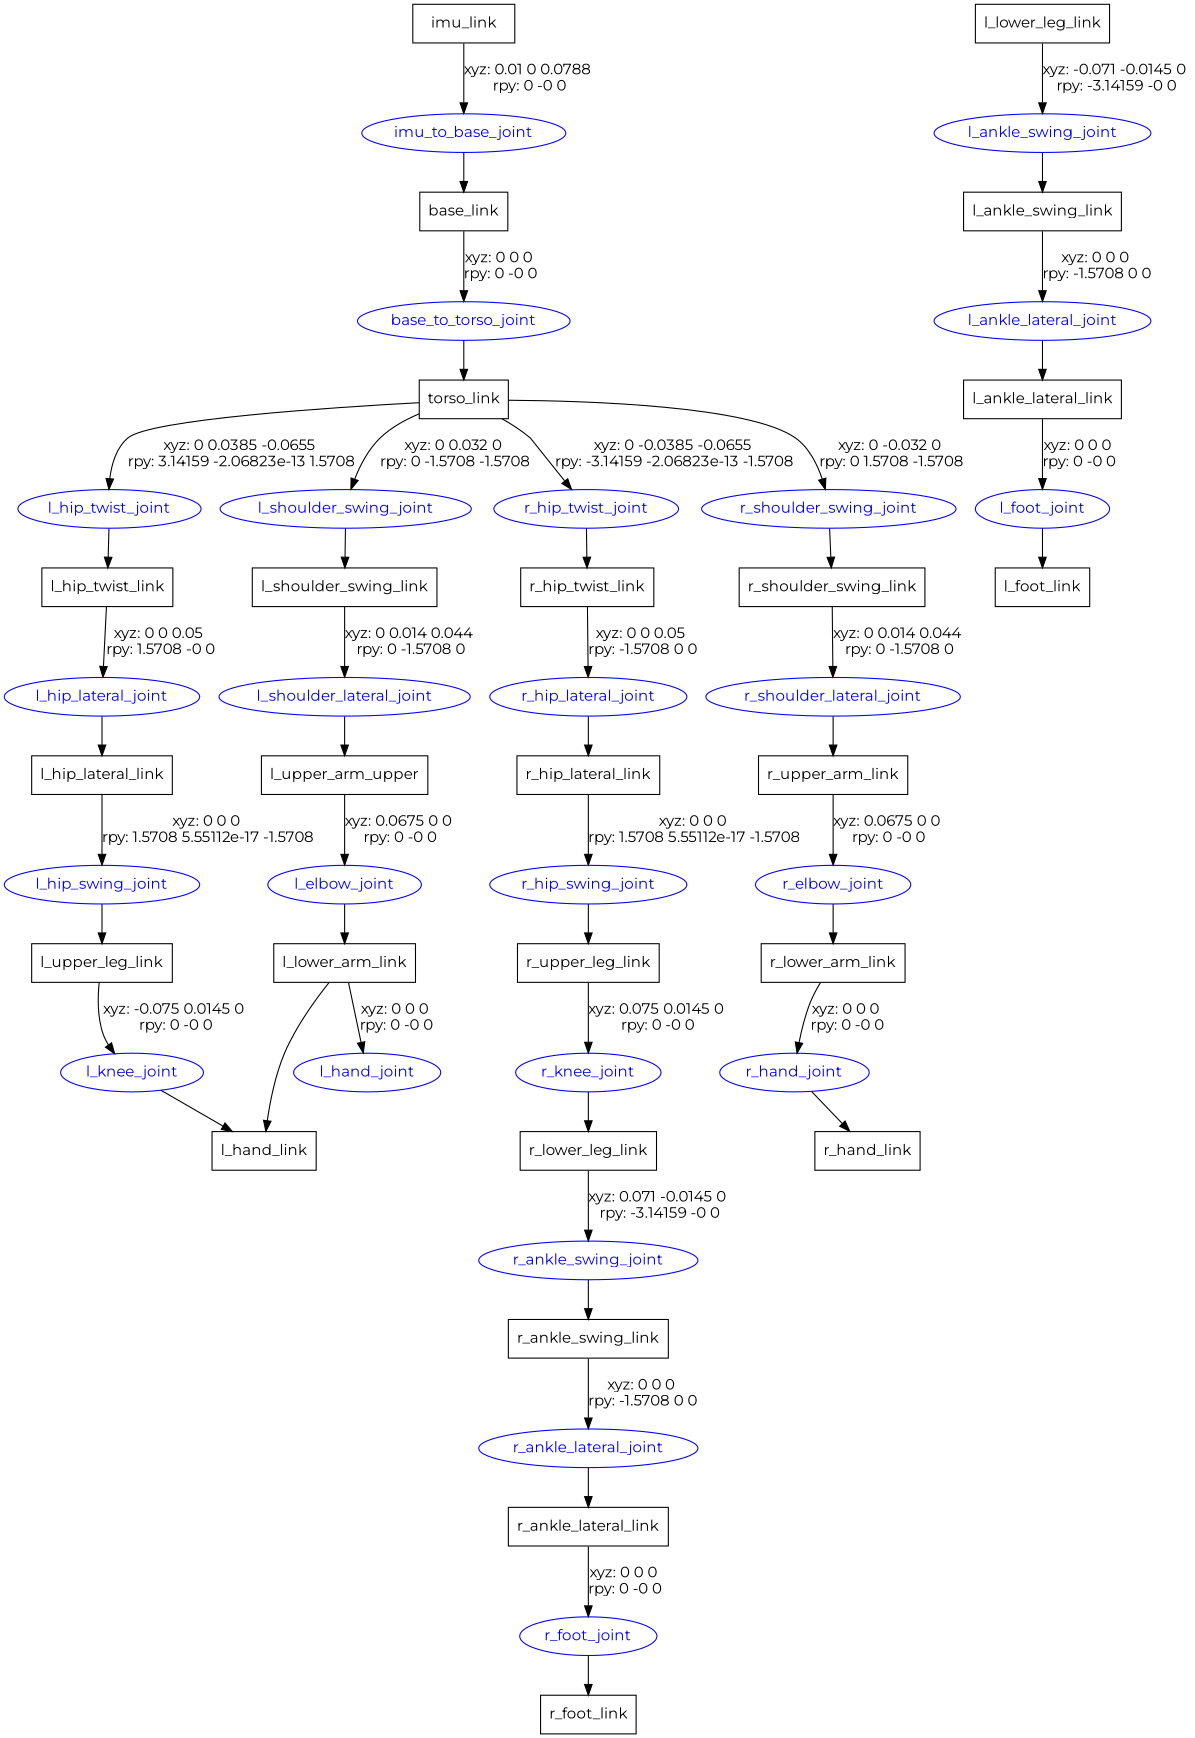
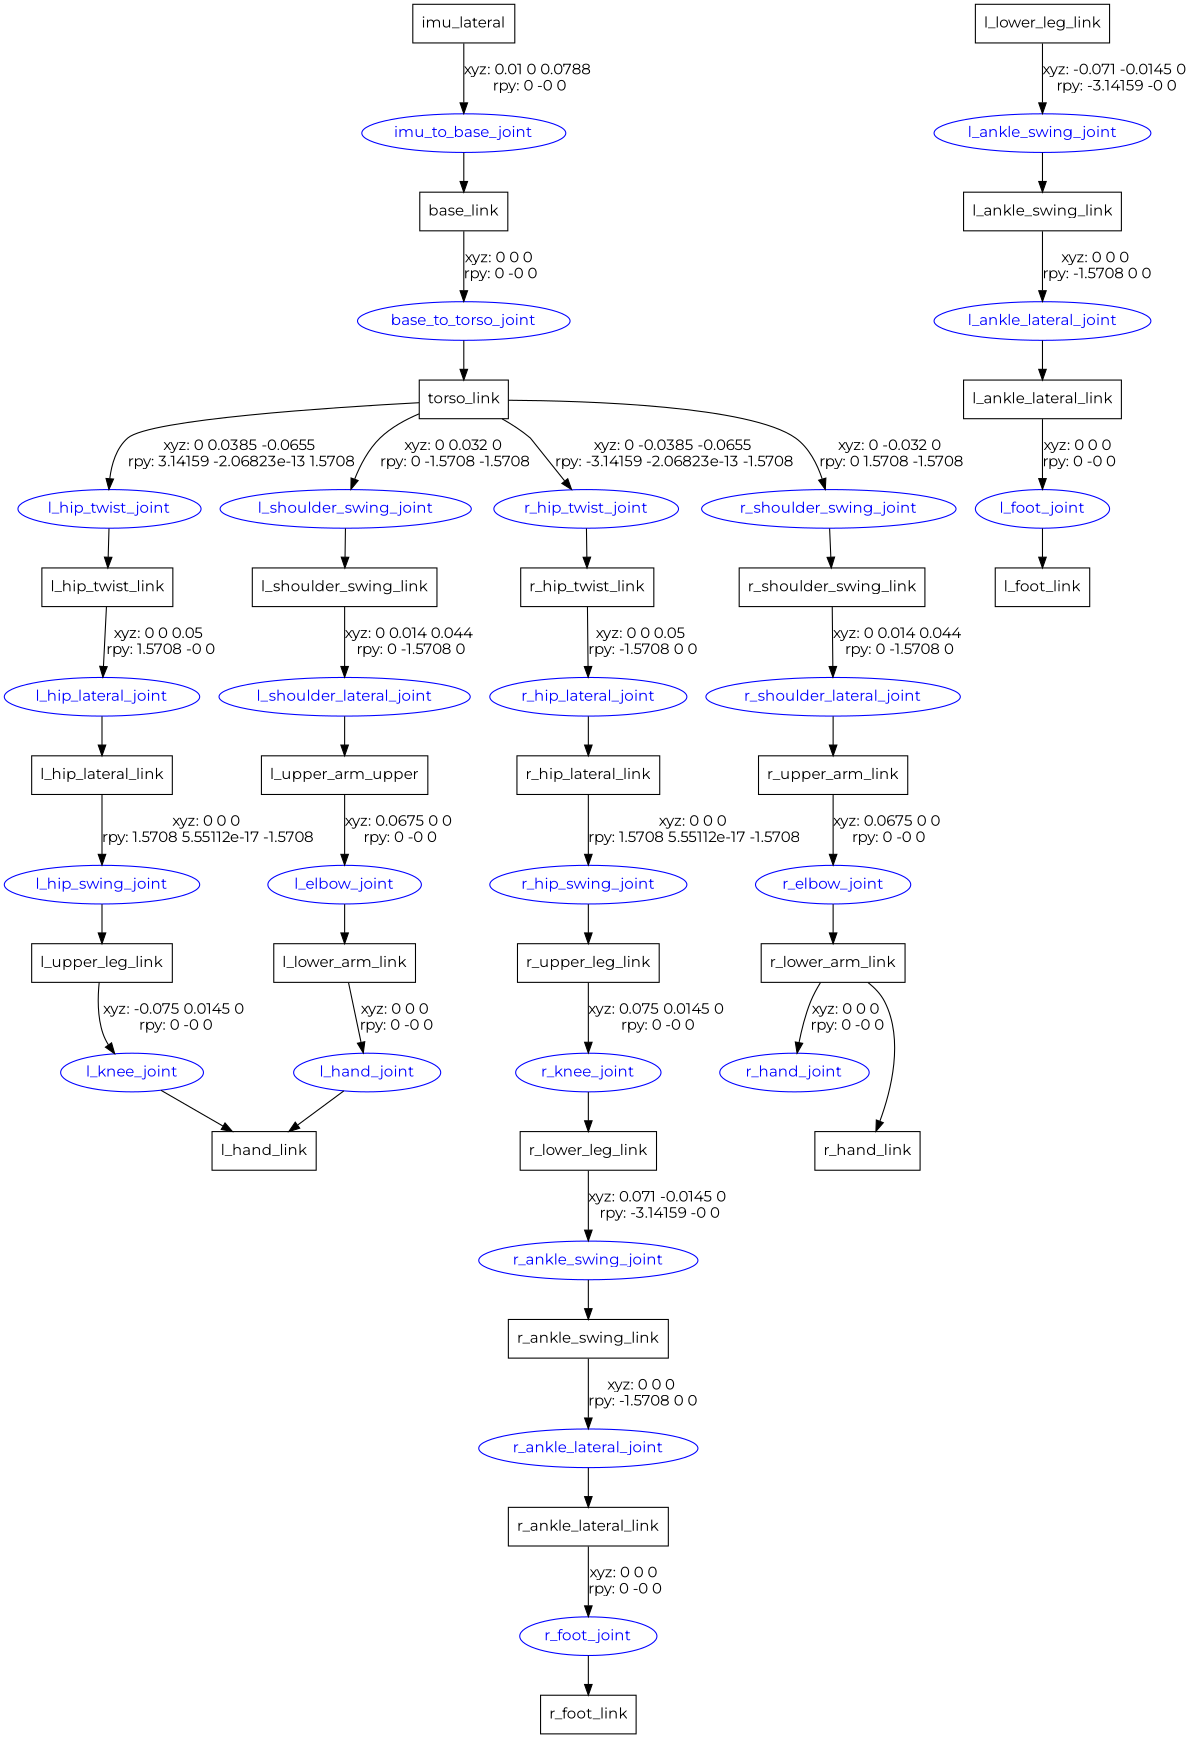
node "imu_link": label "imu_link" -> "imu_lateral"
edge "l_lower_arm_link" -> "l_hand_link": now "l_hand_joint" -> "l_hand_link"
edge "r_hand_joint" -> "r_hand_link": now "r_lower_arm_link" -> "r_hand_link"
